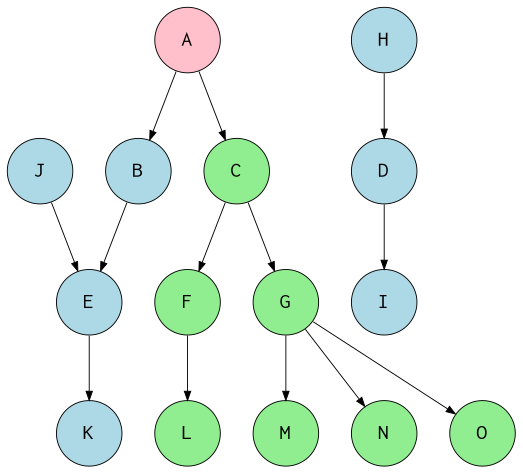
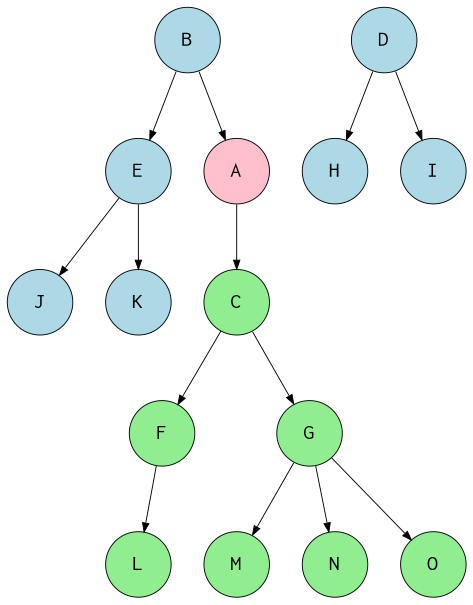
edge "A" -> "B": reversed
edge "H" -> "D": reversed
edge "J" -> "E": reversed
